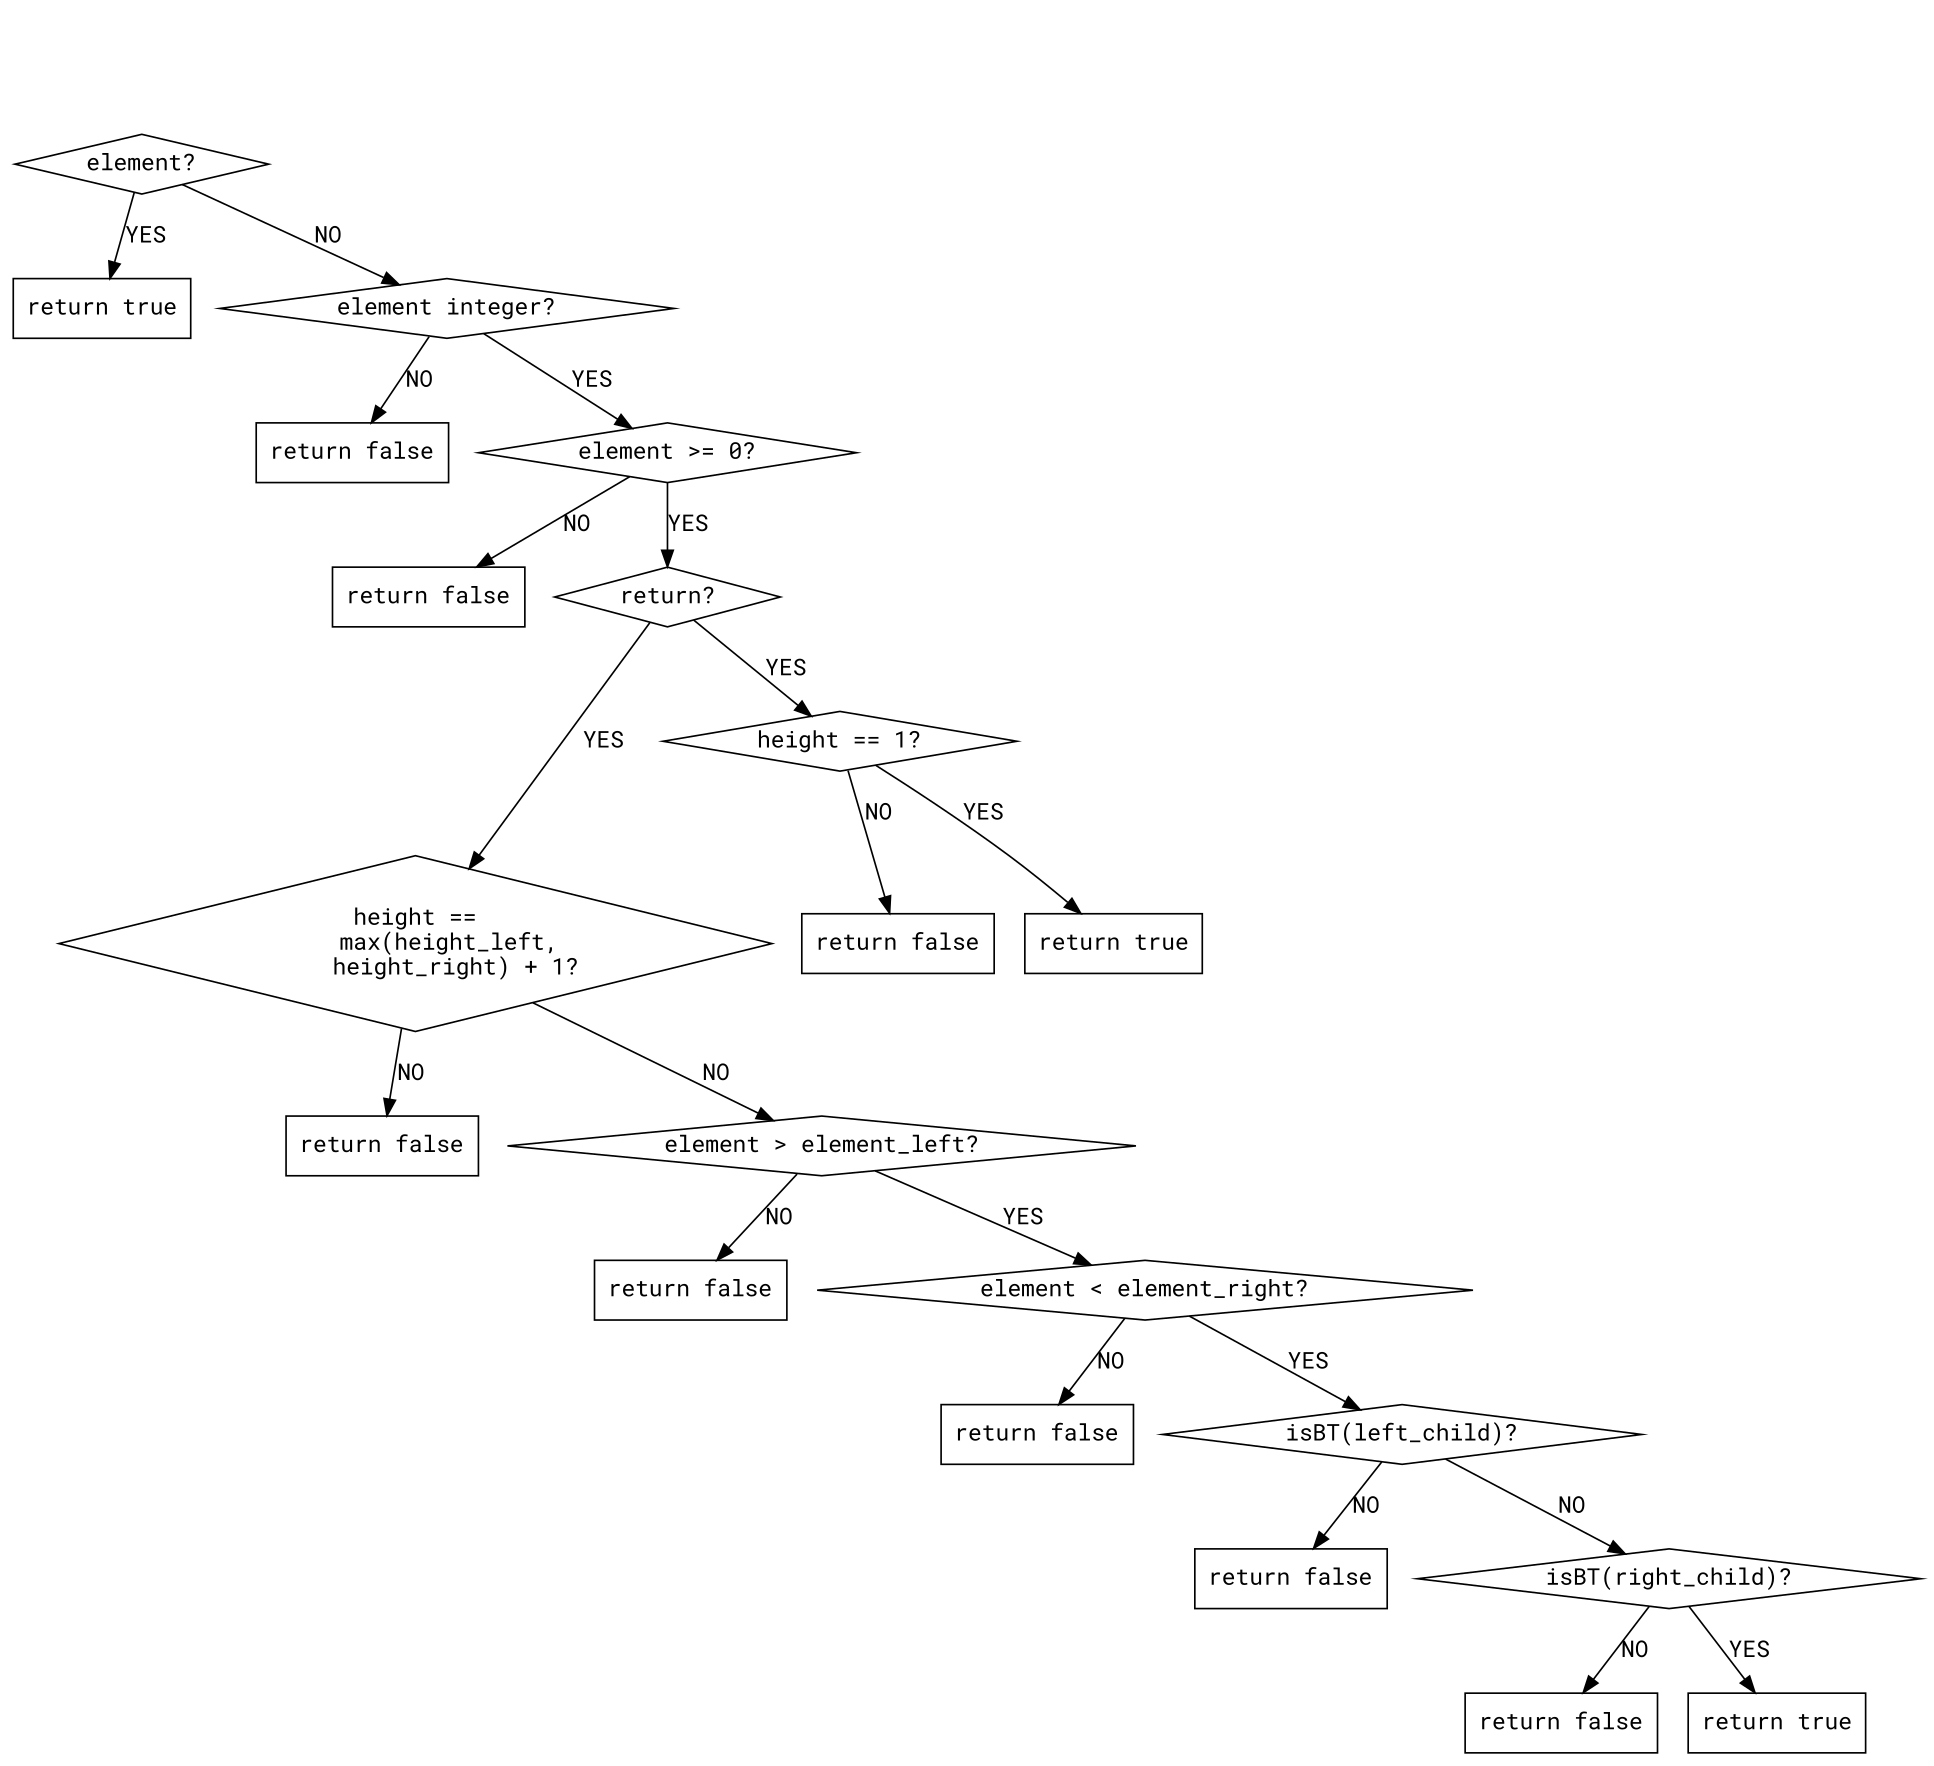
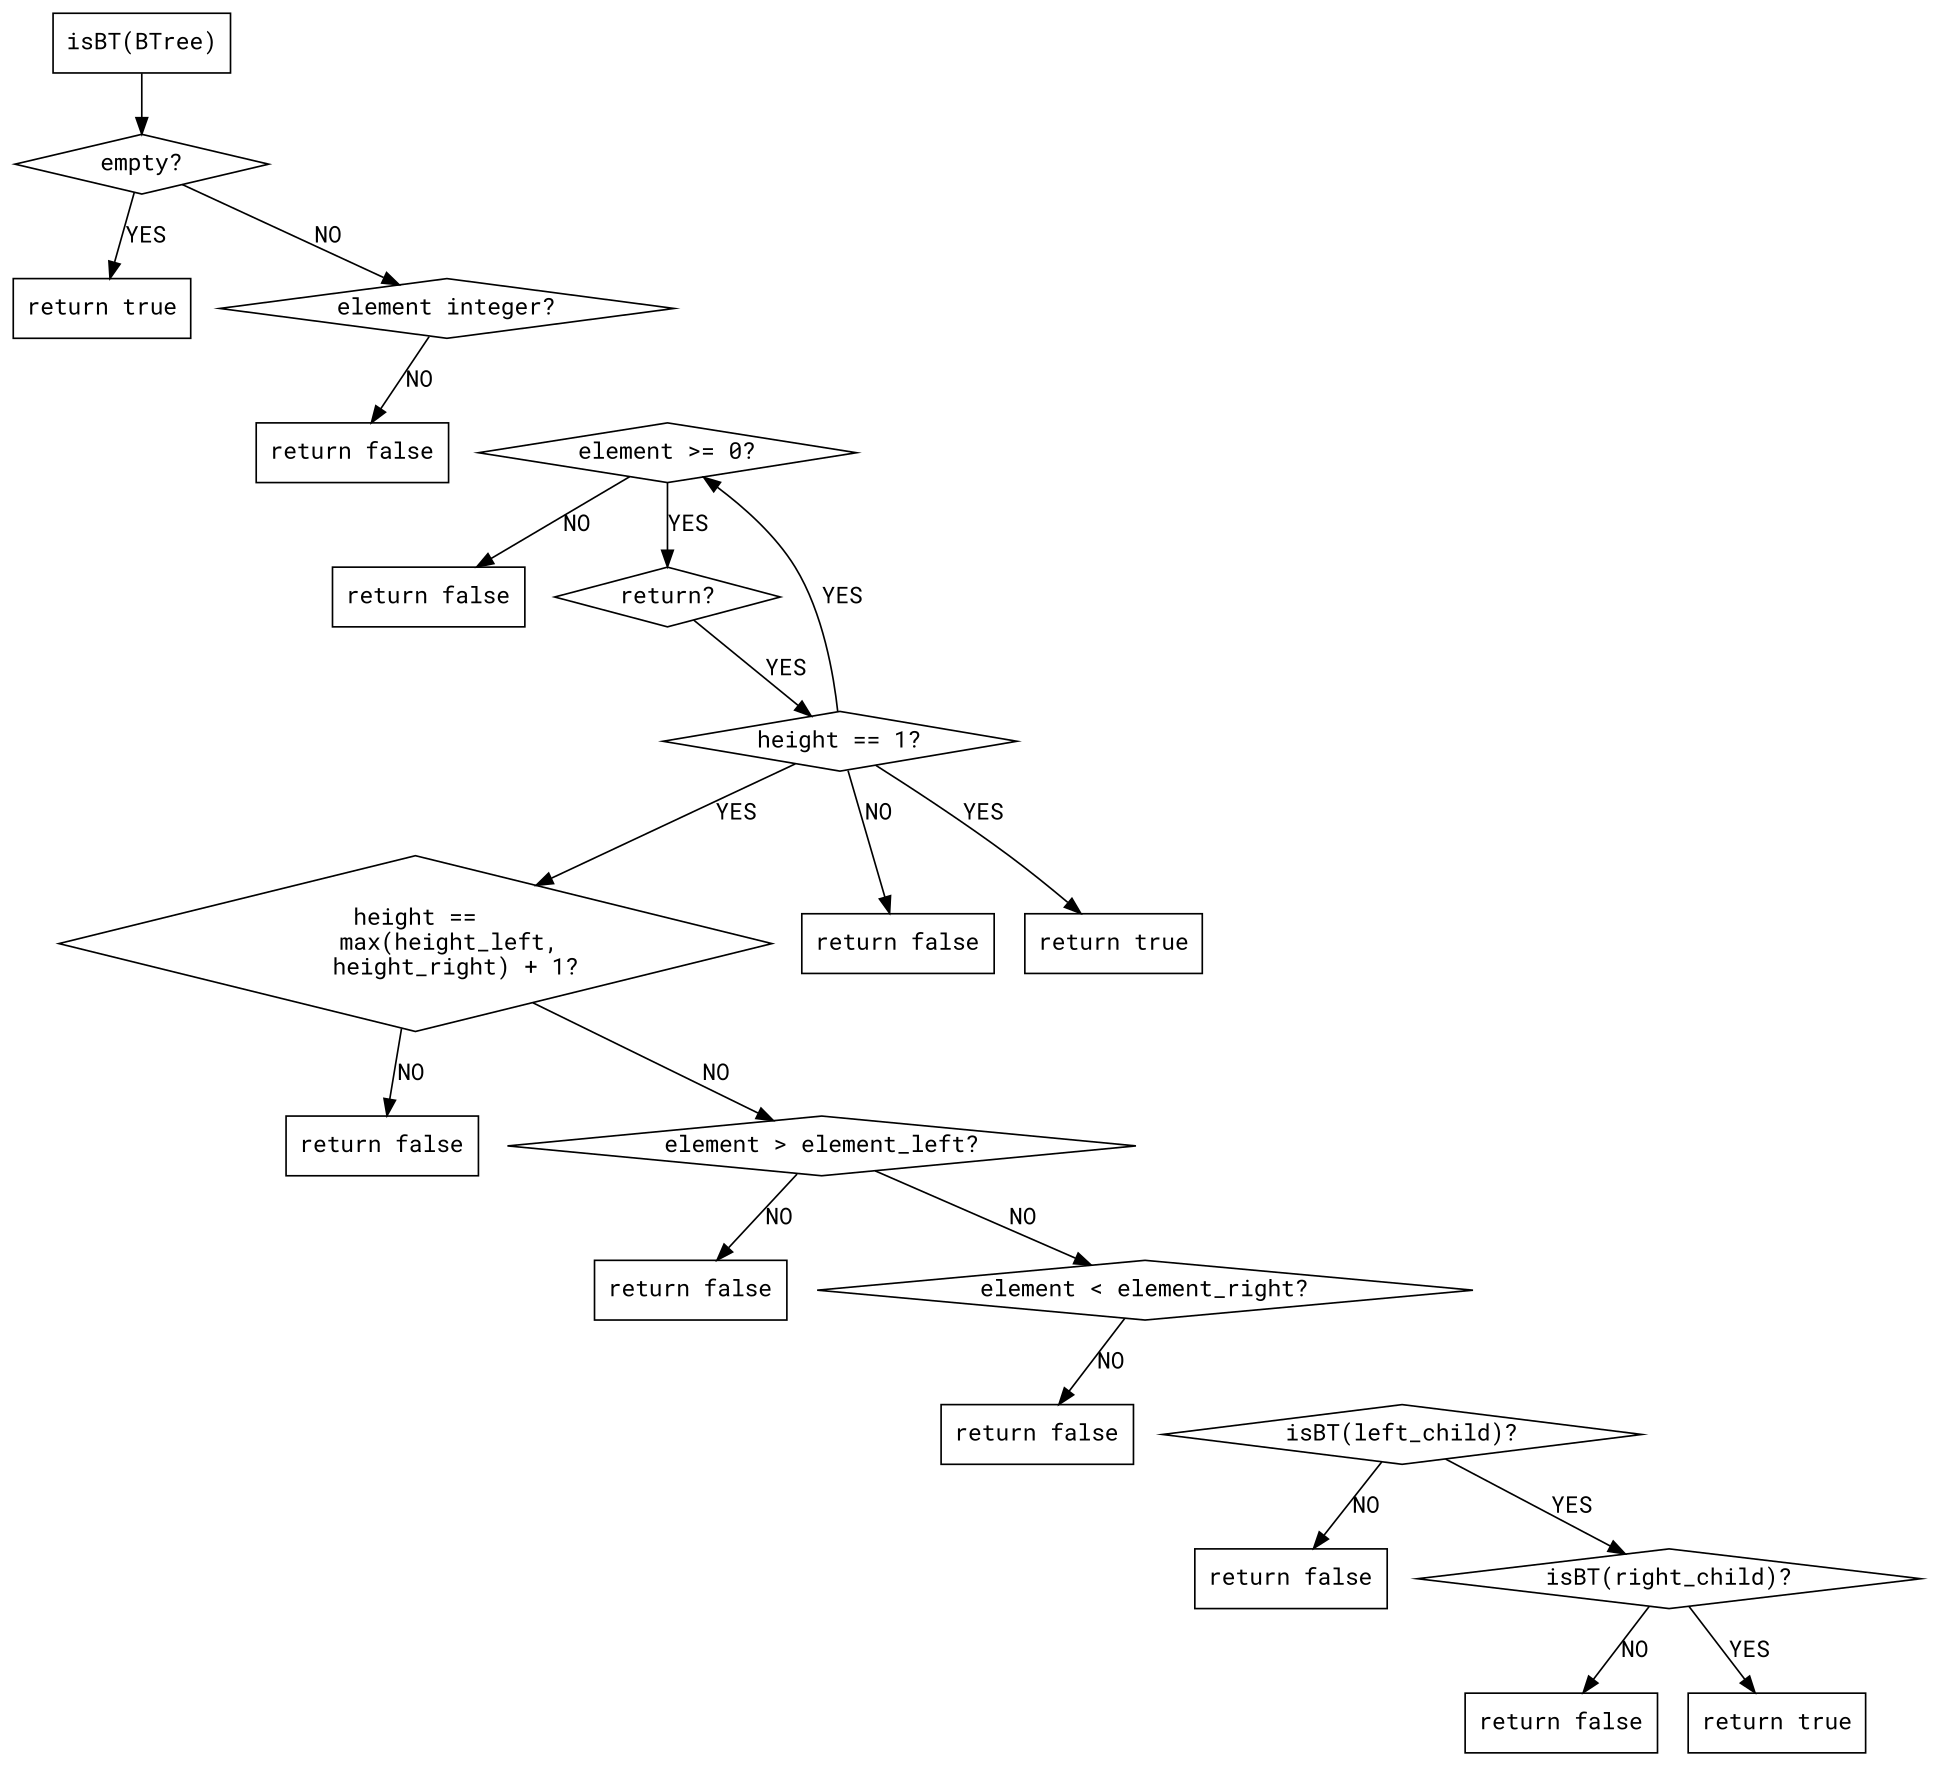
node "isBT(BTree)": added
node "element?": label "element?" -> "empty?"
edge "element integer?" -> "element >= 0?": now "height == 1?" -> "element >= 0?"
edge "return?" -> "height == max(height_left, height_right) + 1?": now "height == 1?" -> "height == max(height_left, height_right) + 1?"
edge "element > element_left?" -> "element < element_right?": label "YES" -> "NO"
edge "element < element_right?" -> "isBT(left_child)?": removed, label "YES"
edge "isBT(left_child)?" -> "isBT(right_child)?": label "NO" -> "YES"
